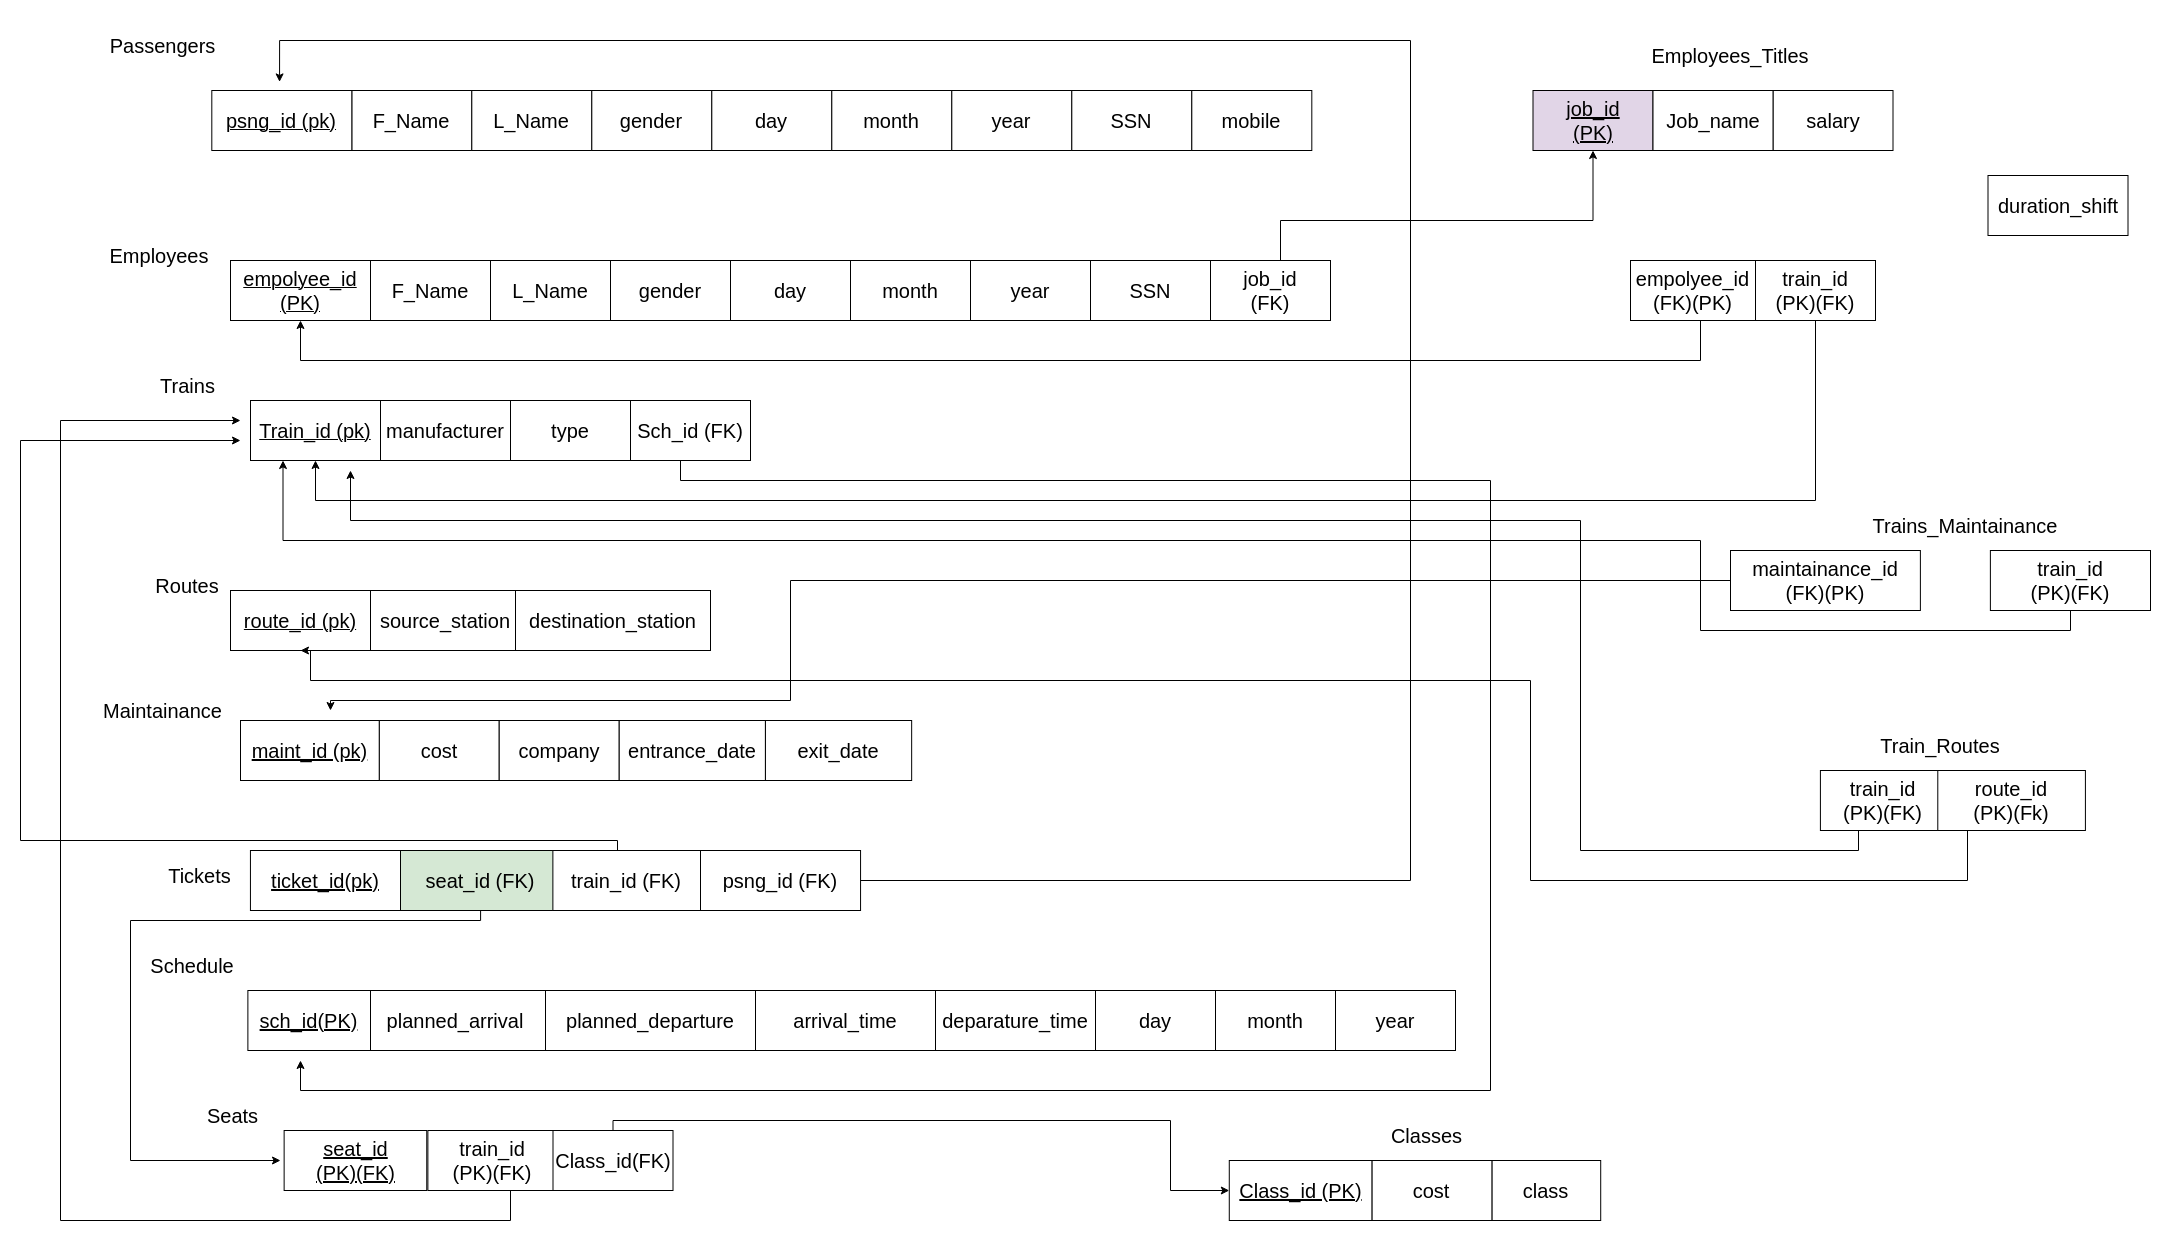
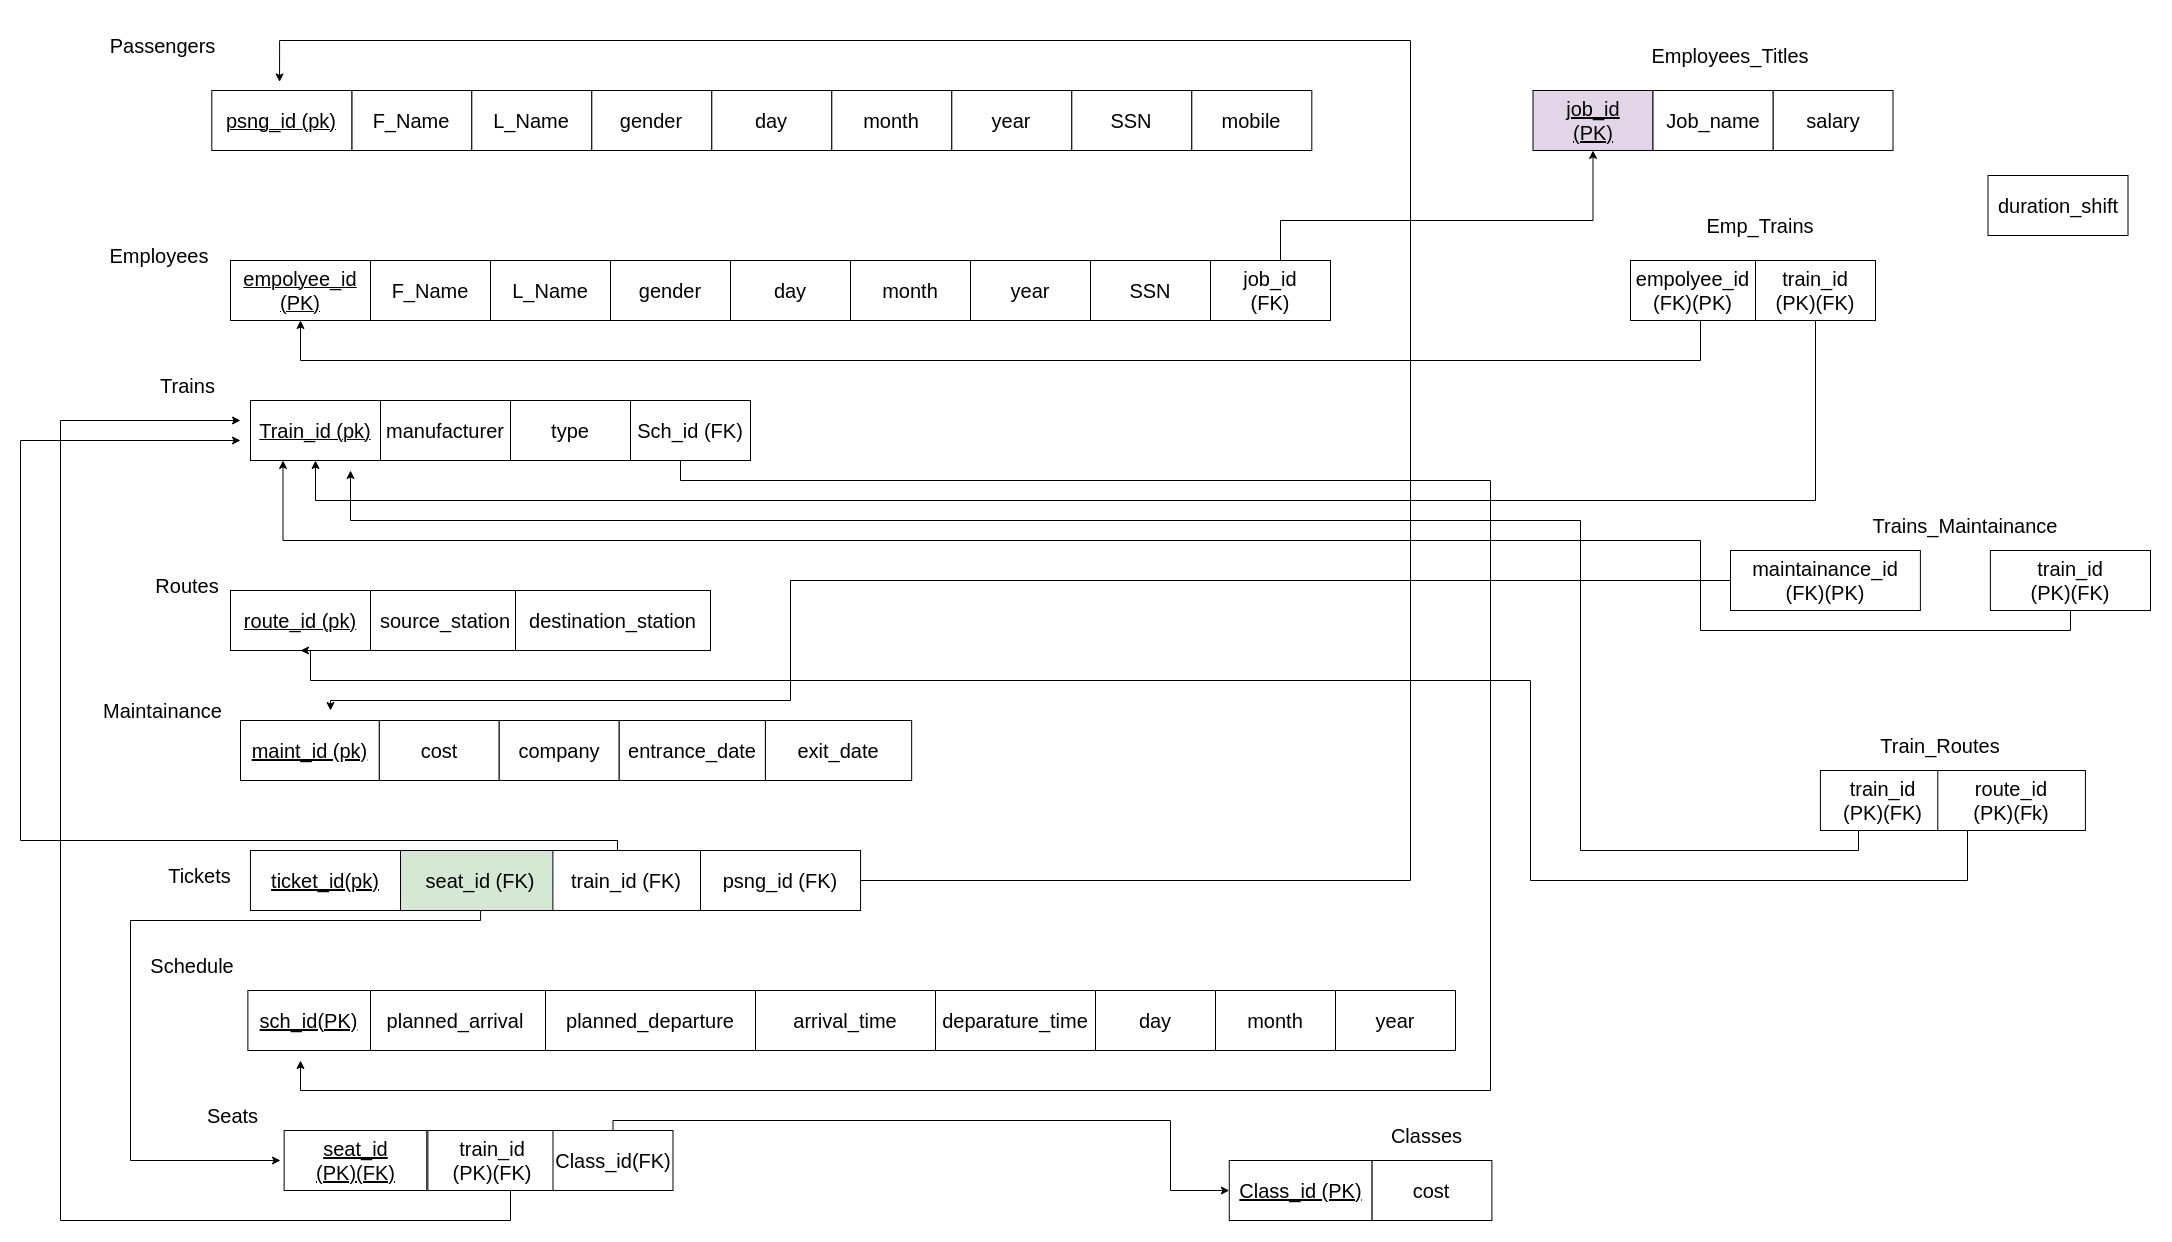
node "Emp_Trains": added
node "class": removed
